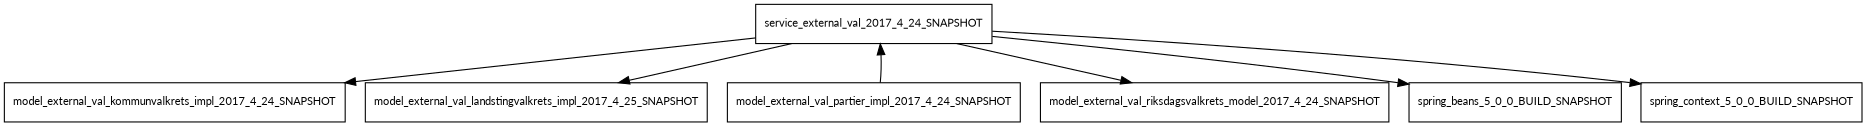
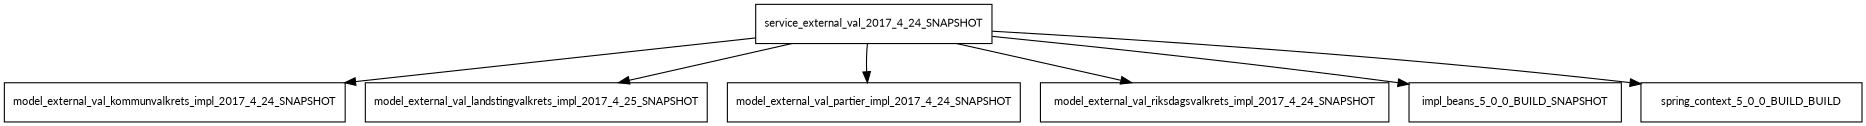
edge "model_external_val_partier_impl_2017_4_24_SNAPSHOT" -> "service_external_val_2017_4_24_SNAPSHOT": reversed
node "model_external_val_riksdagsvalkrets_model_2017_4_24_SNAPSHOT": label "model_external_val_riksdagsvalkrets_model_2017_4_24_SNAPSHOT" -> "model_external_val_riksdagsvalkrets_impl_2017_4_24_SNAPSHOT"
node "spring_beans_5_0_0_BUILD_SNAPSHOT": label "spring_beans_5_0_0_BUILD_SNAPSHOT" -> "impl_beans_5_0_0_BUILD_SNAPSHOT"
node "spring_context_5_0_0_BUILD_SNAPSHOT": label "spring_context_5_0_0_BUILD_SNAPSHOT" -> "spring_context_5_0_0_BUILD_BUILD"
